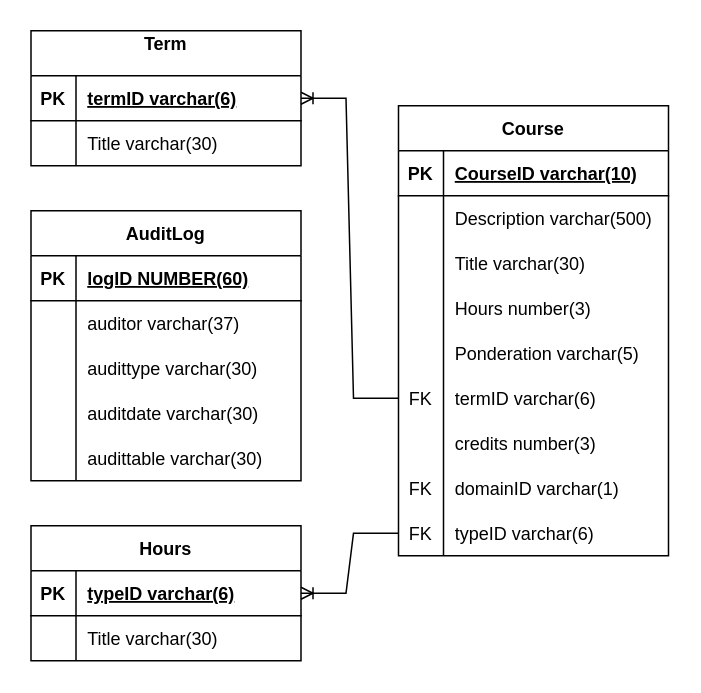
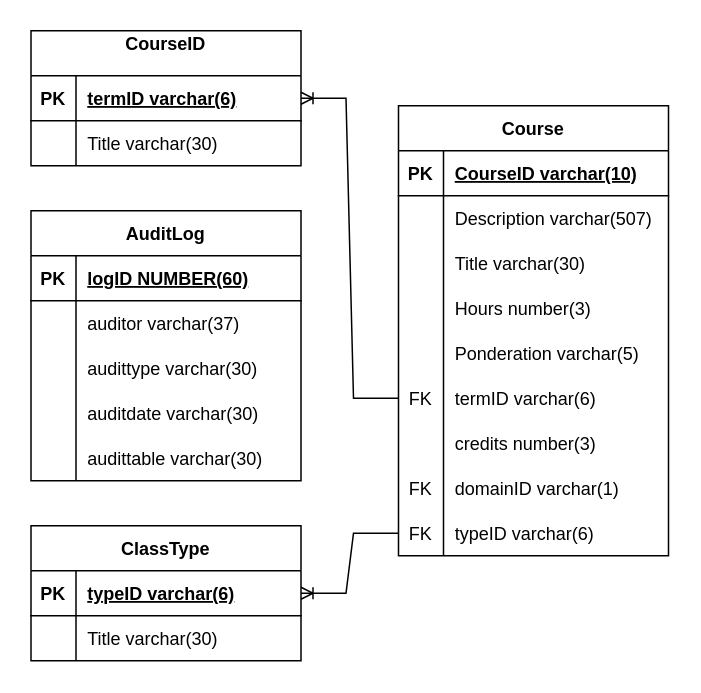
node "Term": label "Term" -> "CourseID"
node "Description varchar(500)": label "Description varchar(500)" -> "Description varchar(507)"
node "Hours": label "Hours" -> "ClassType"
